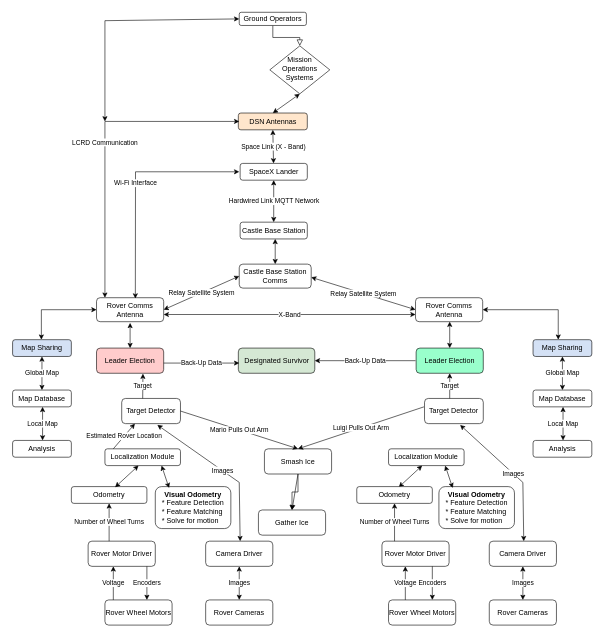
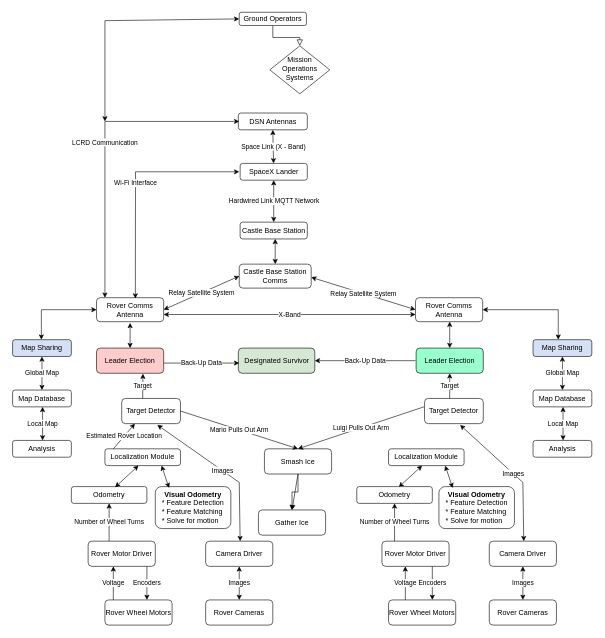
edge "Mission Operations Systems" -- "DSN Antennas": removed
node "DSN Antennas": fillcolor #ffe6cc -> #ffffff
